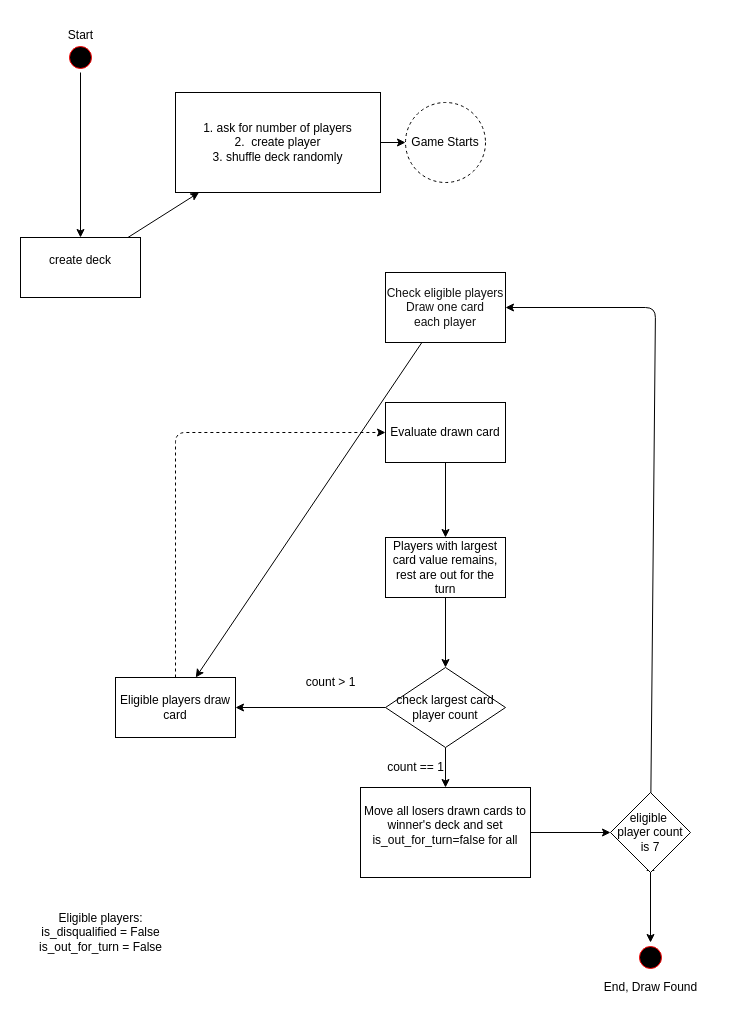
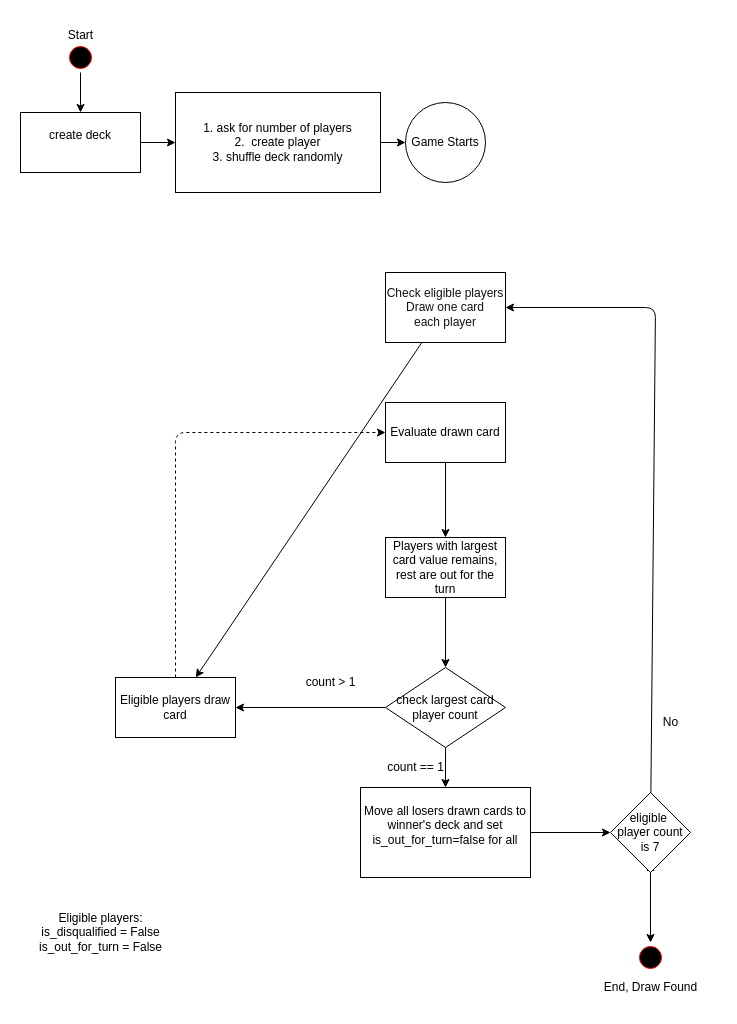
node "Game Starts": style dashed -> solid
node "create deck": moved (81, 268) -> (81, 143)
node "No": added
